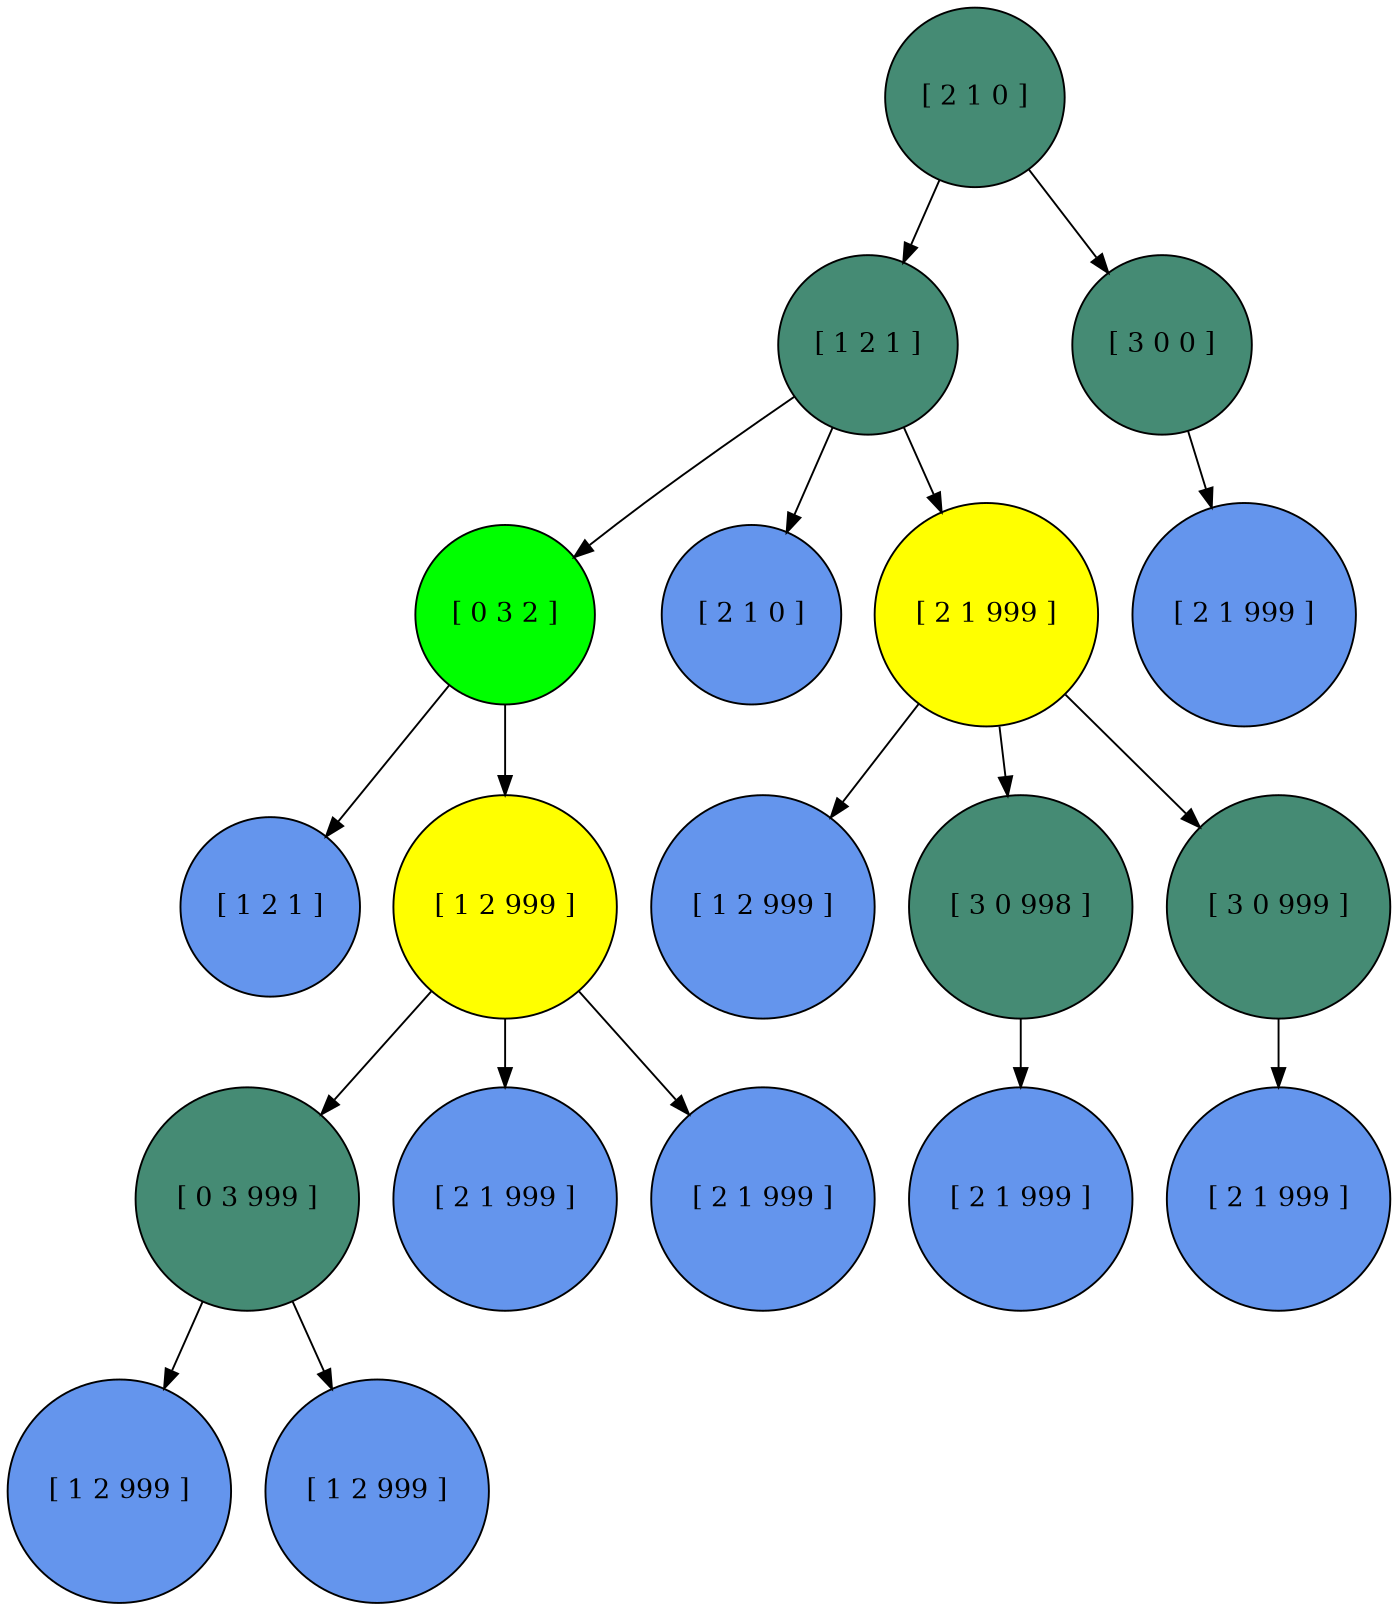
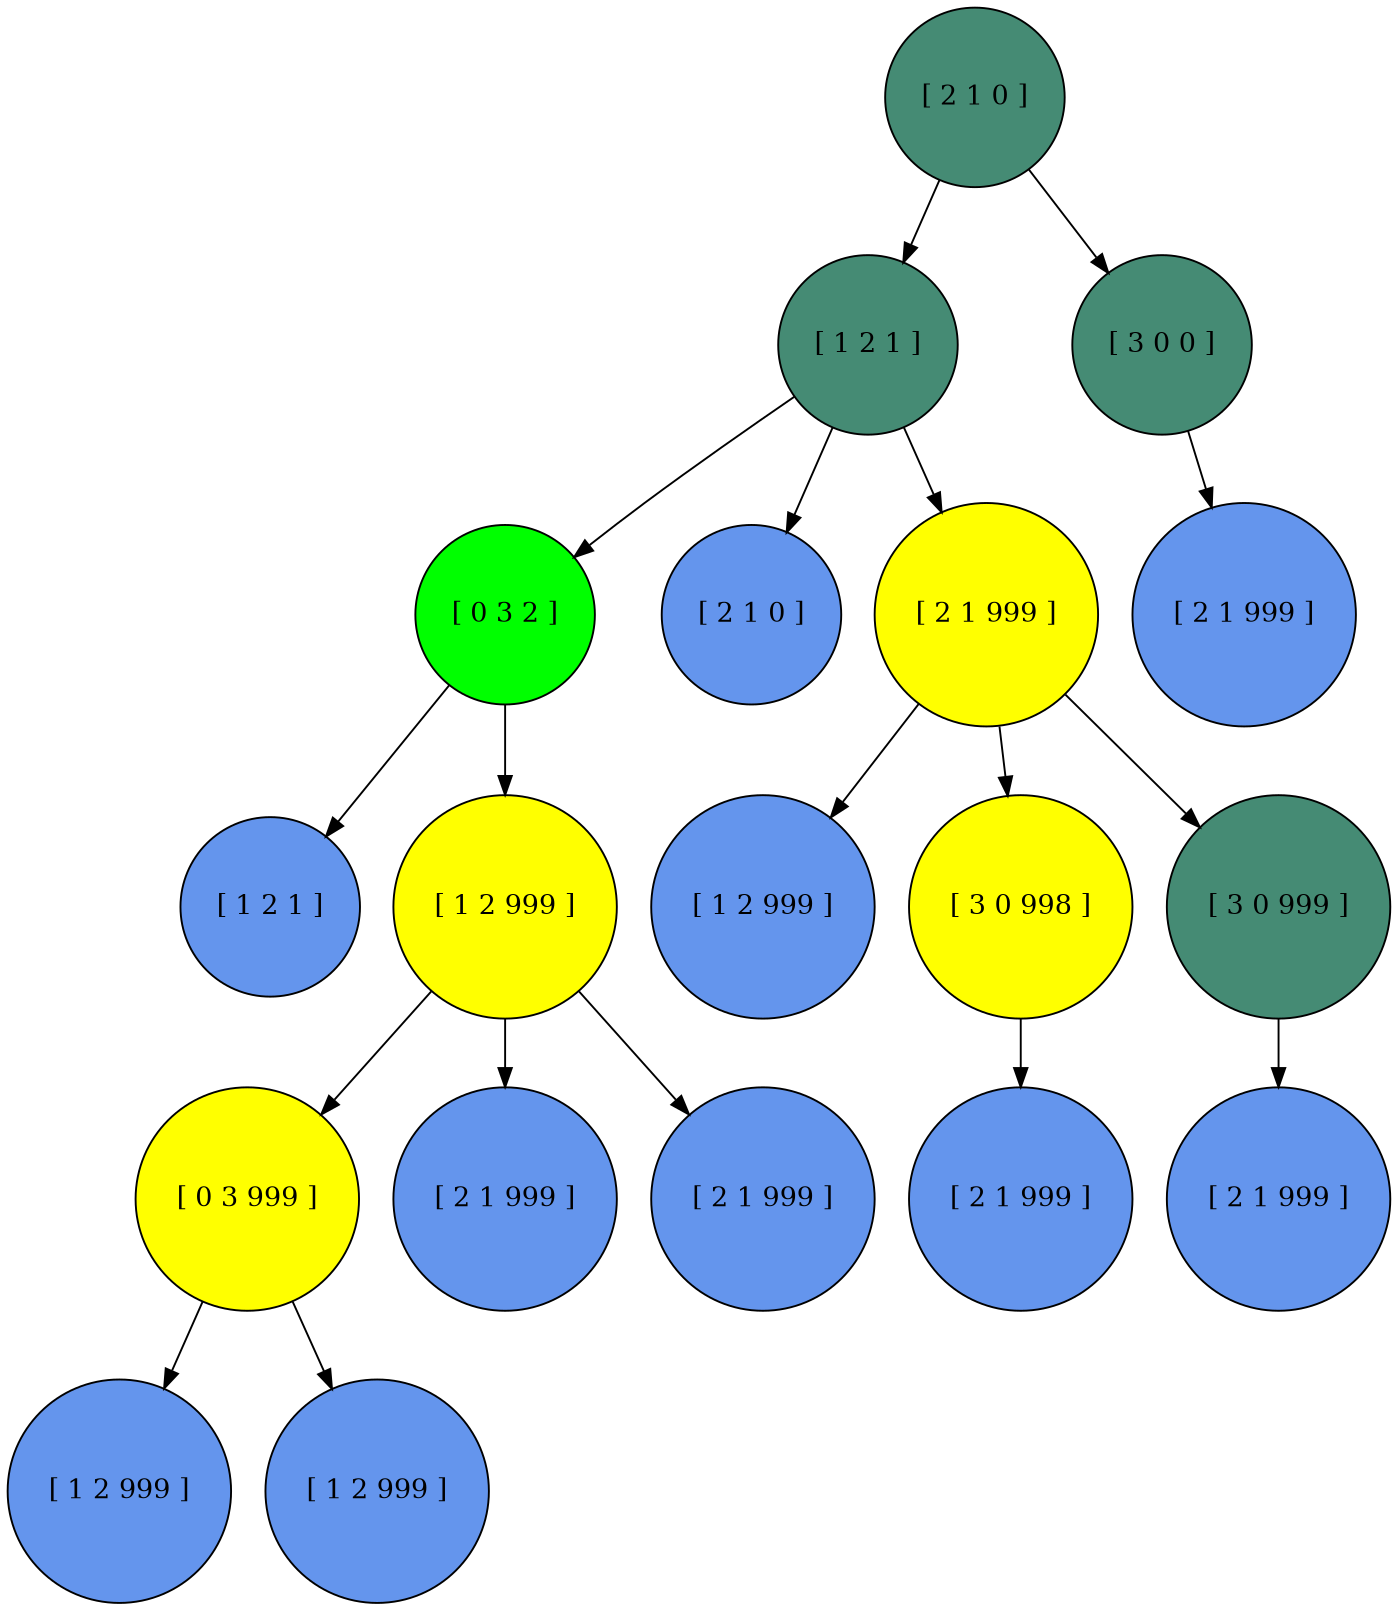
node "[ 3 0 998 ]": fillcolor aquamarine4 -> yellow
node "[ 0 3 999 ]": fillcolor aquamarine4 -> yellow
